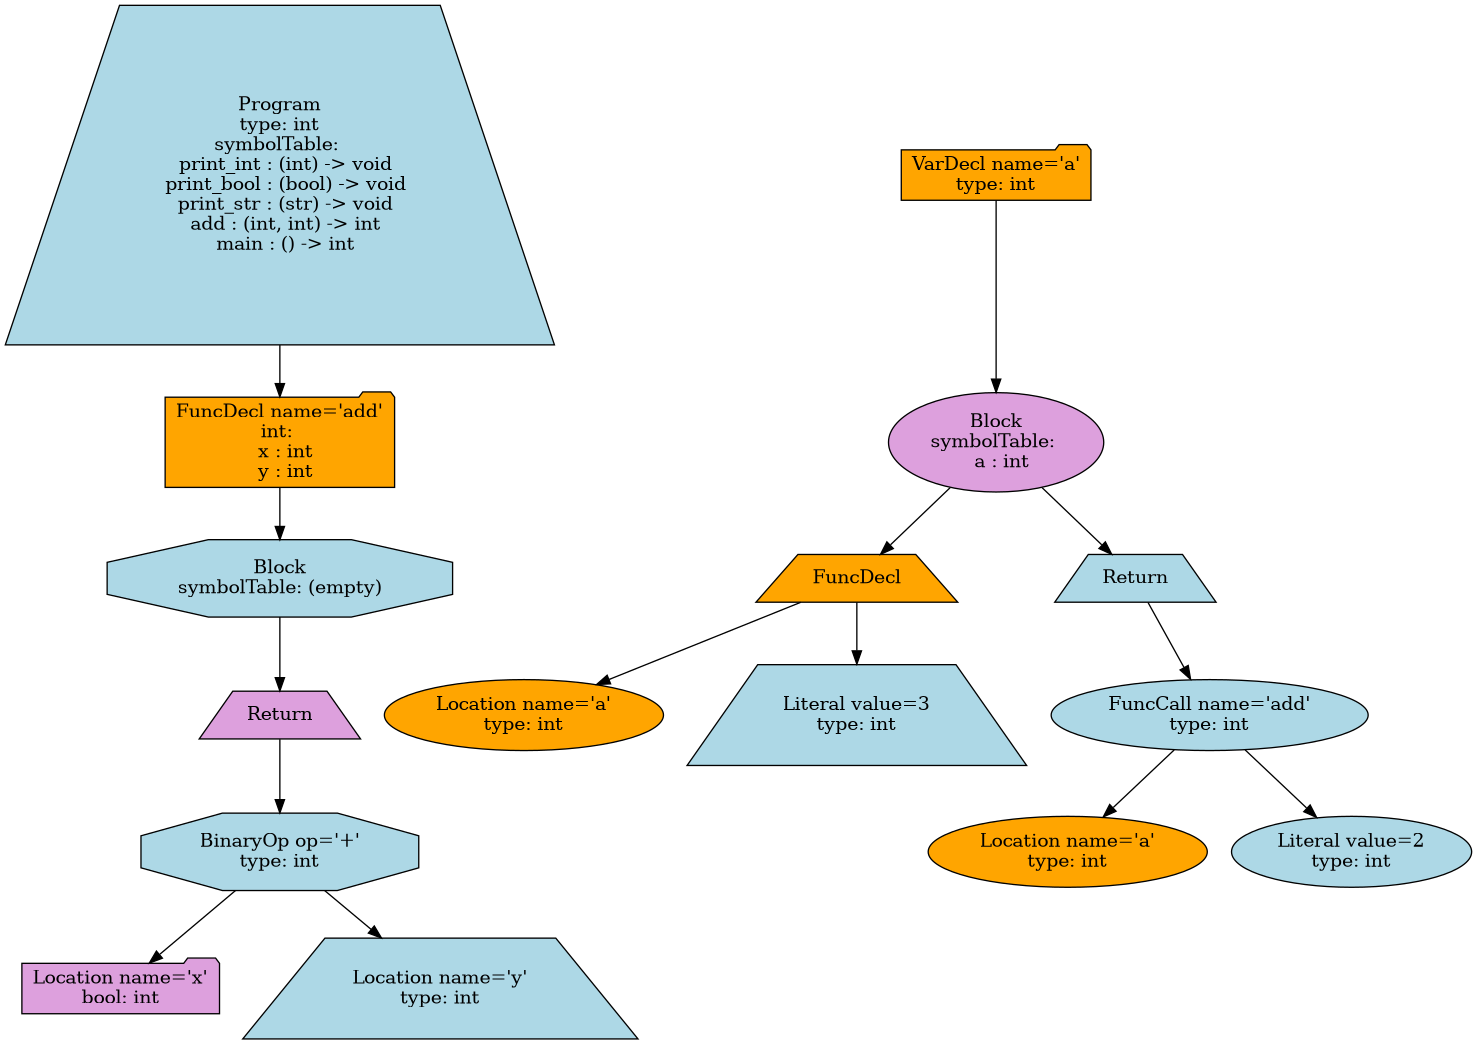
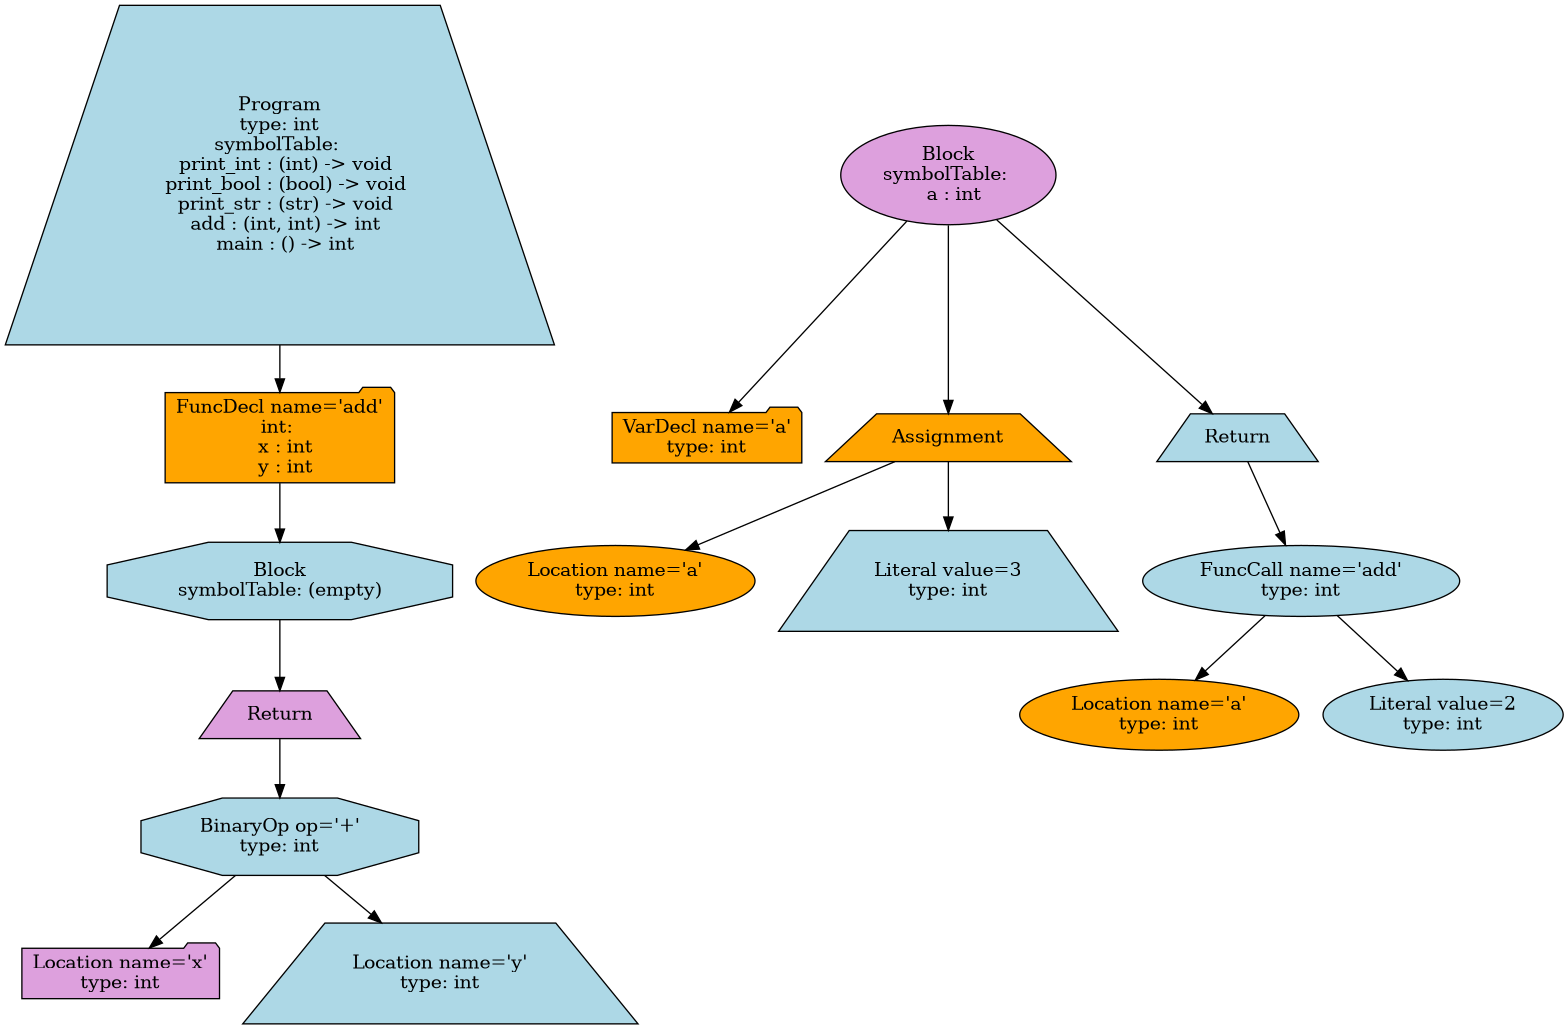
edge "VarDecl name='a' type: int" -> "Block symbolTable: a : int": reversed
node "FuncDecl": label "FuncDecl" -> "Assignment"
node "Location name='x' bool: int": label "Location name='x' bool: int" -> "Location name='x' type: int"
